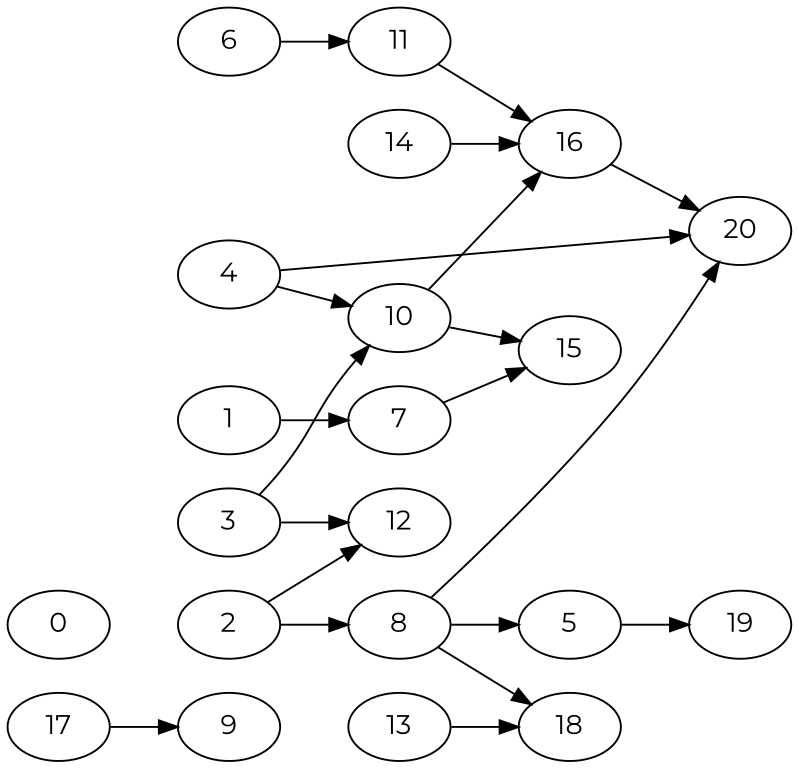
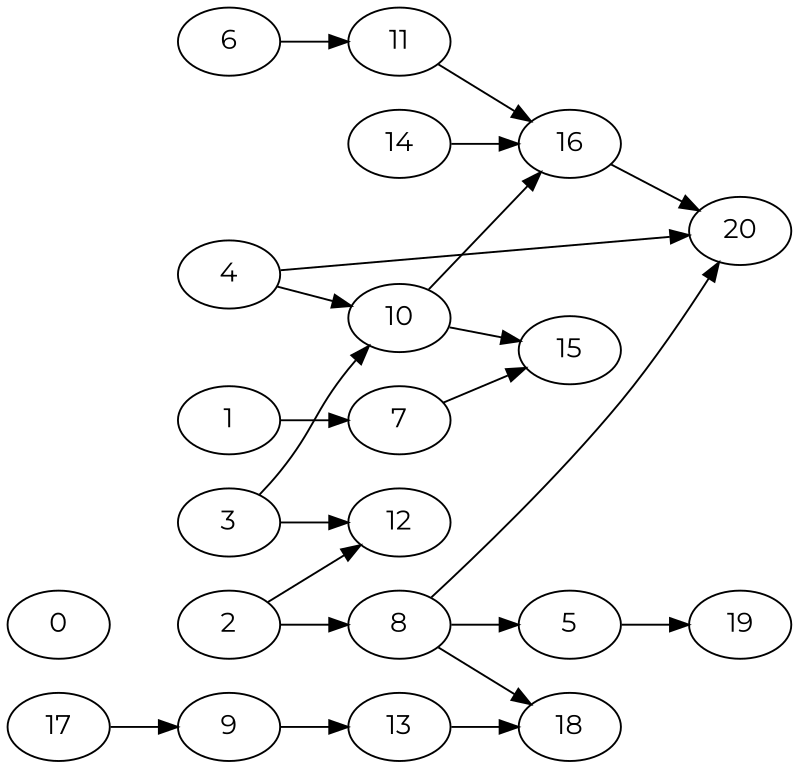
edge "9" -> "13": added
